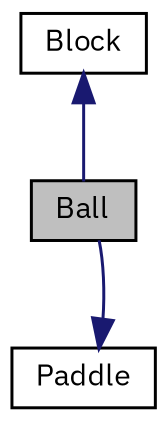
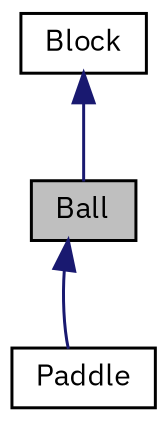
edge "Ball" -> "Paddle": reversed
